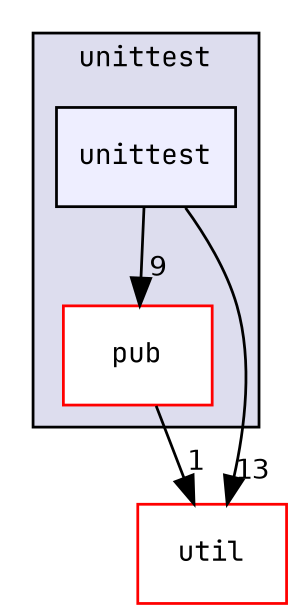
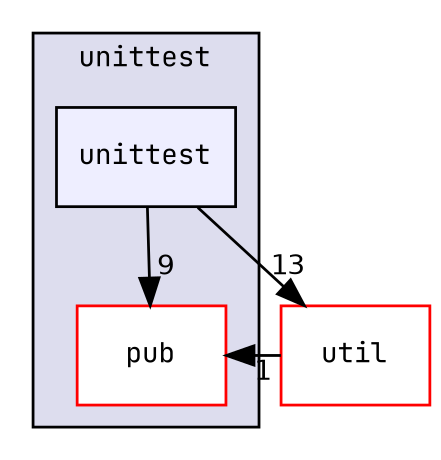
edge "pub" -> "util": reversed
